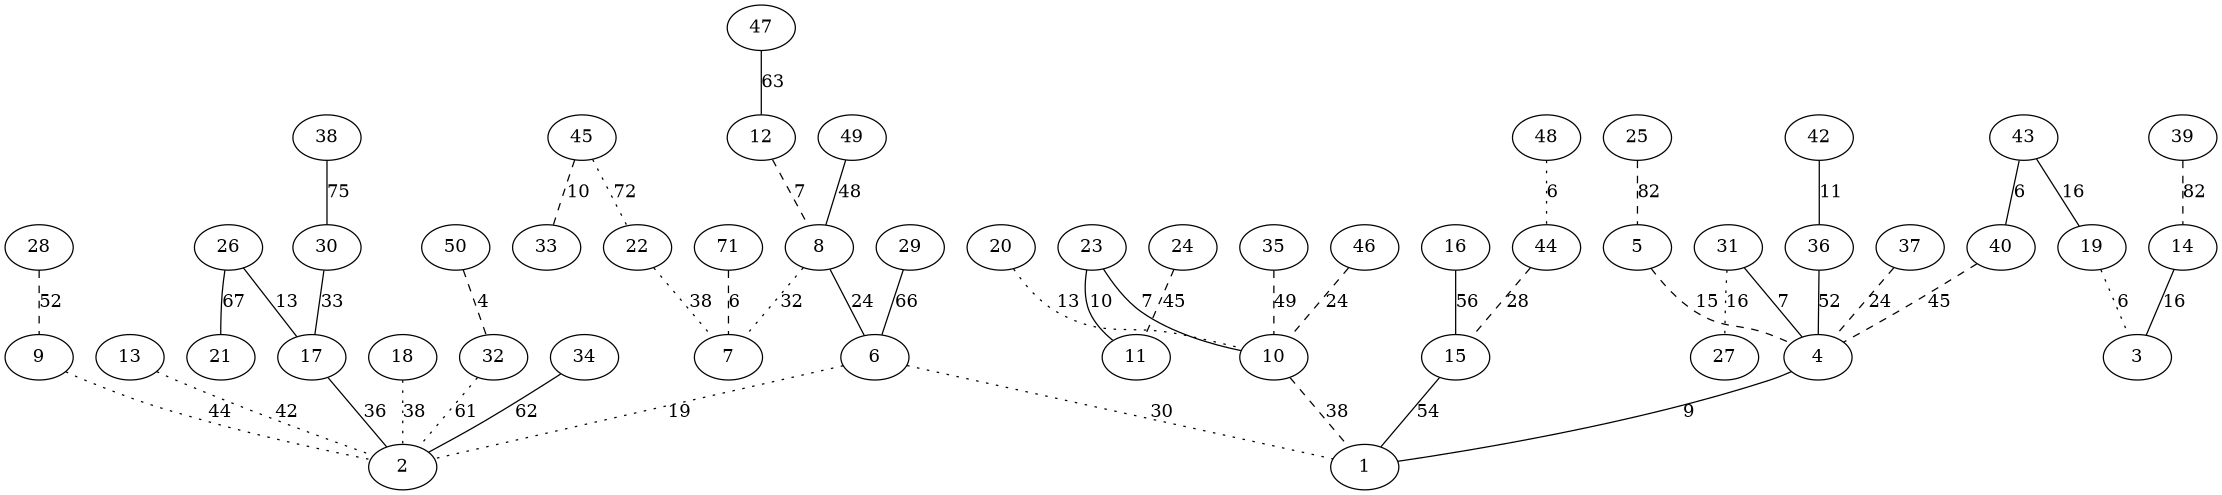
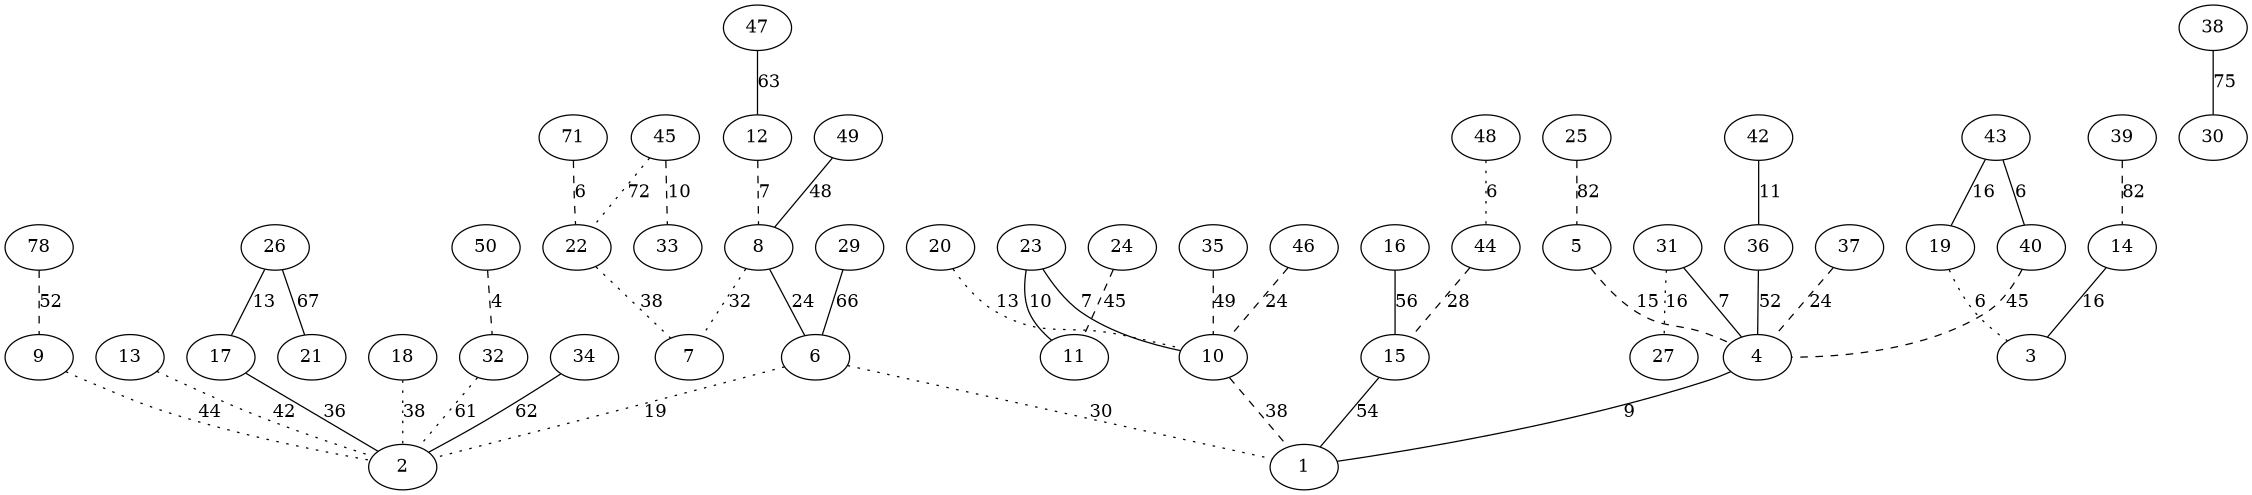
node "28": label "28" -> "78"
edge "30" -- "17": removed, label "33"
edge "71" -- "7": now "71" -- "22"
